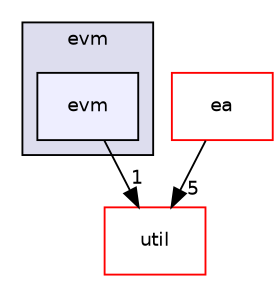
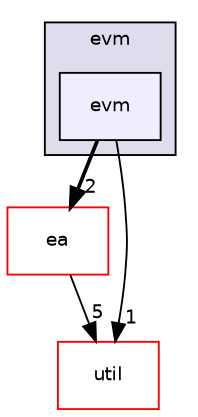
edge "evm" -> "ea": added
